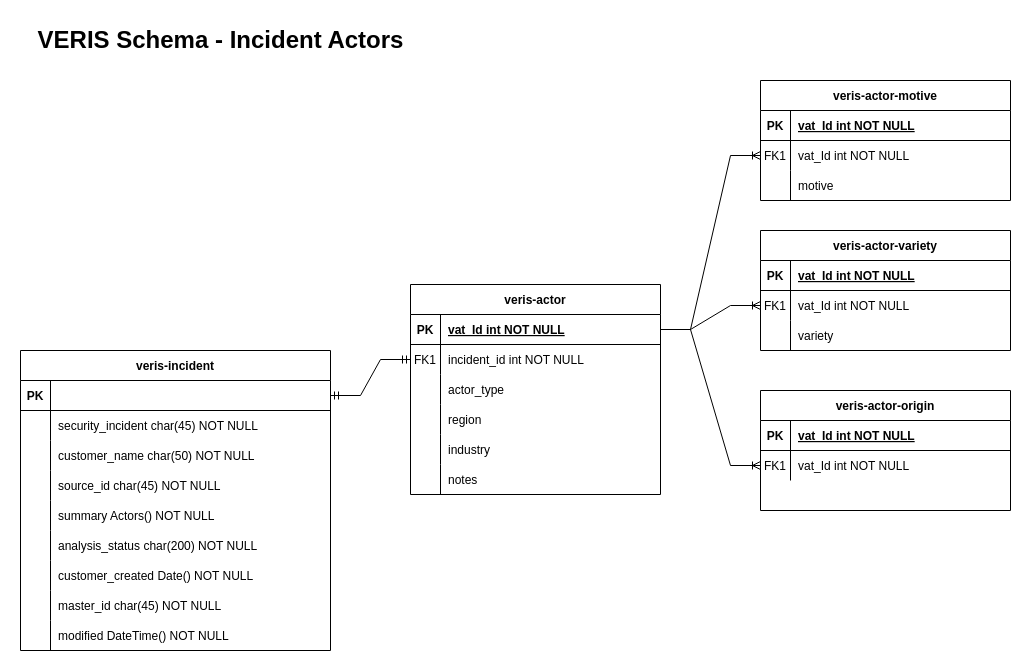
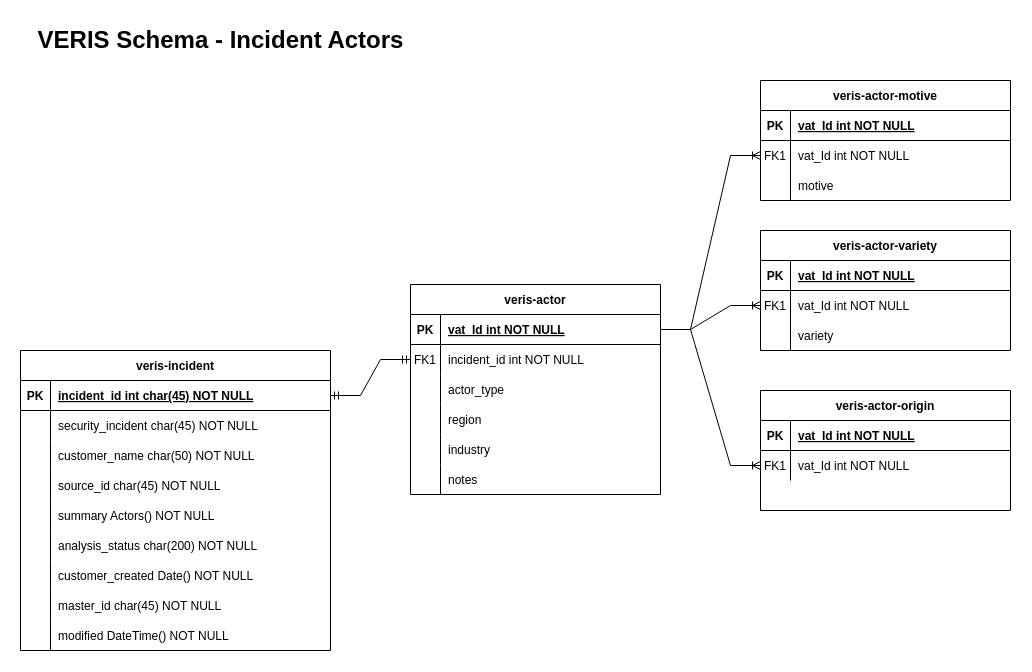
node "incident_id int char(45) NOT NULL": added
